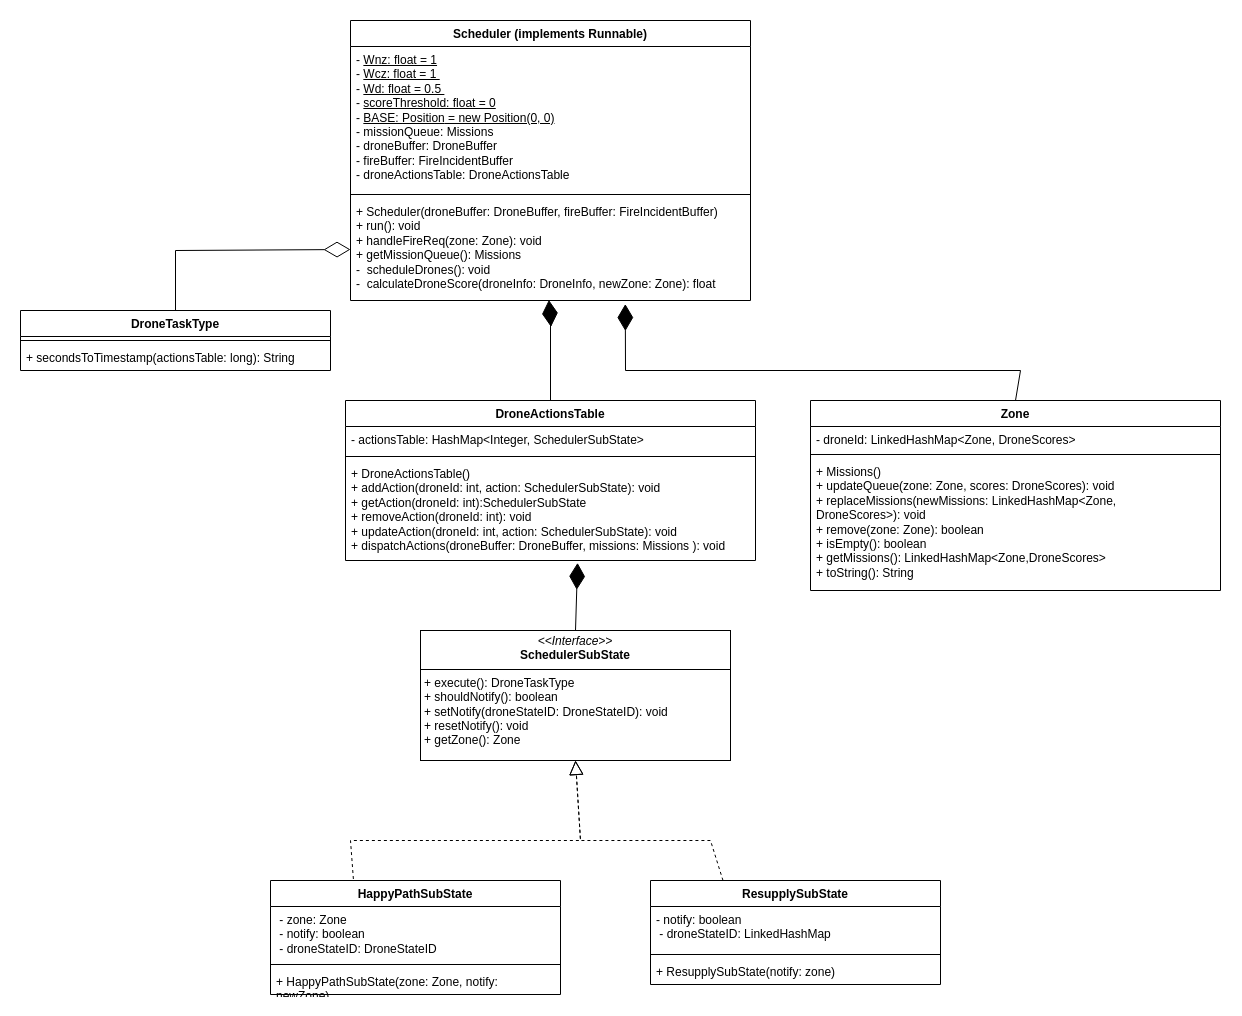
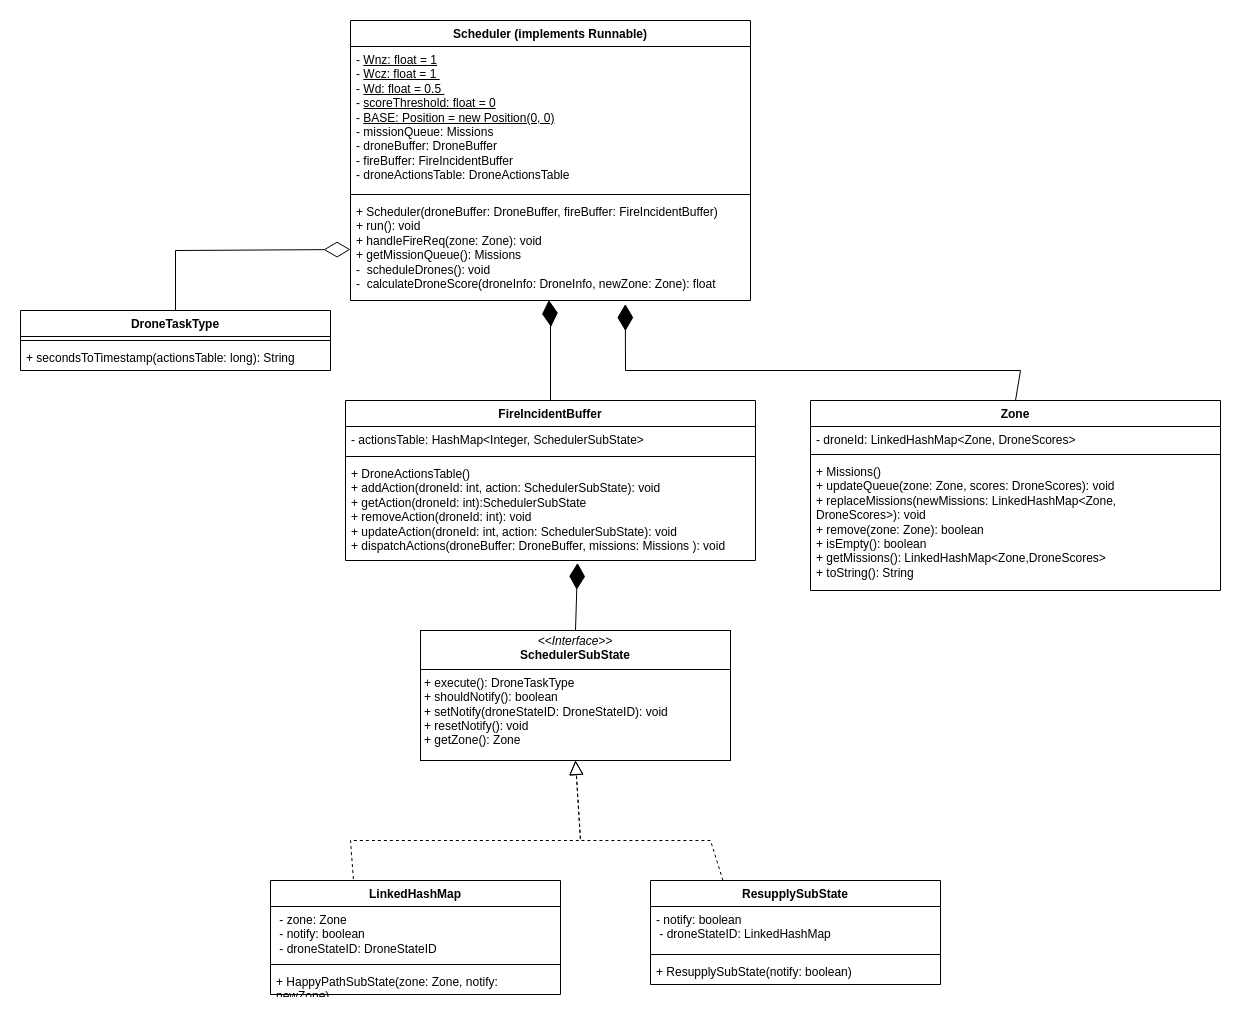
node "DroneActionsTable": label "DroneActionsTable" -> "FireIncidentBuffer"
node "HappyPathSubState": label "HappyPathSubState" -> "LinkedHashMap"
node "+ ResupplySubState(notify: zone)": label "+ ResupplySubState(notify: zone)" -> "+ ResupplySubState(notify: boolean)"
